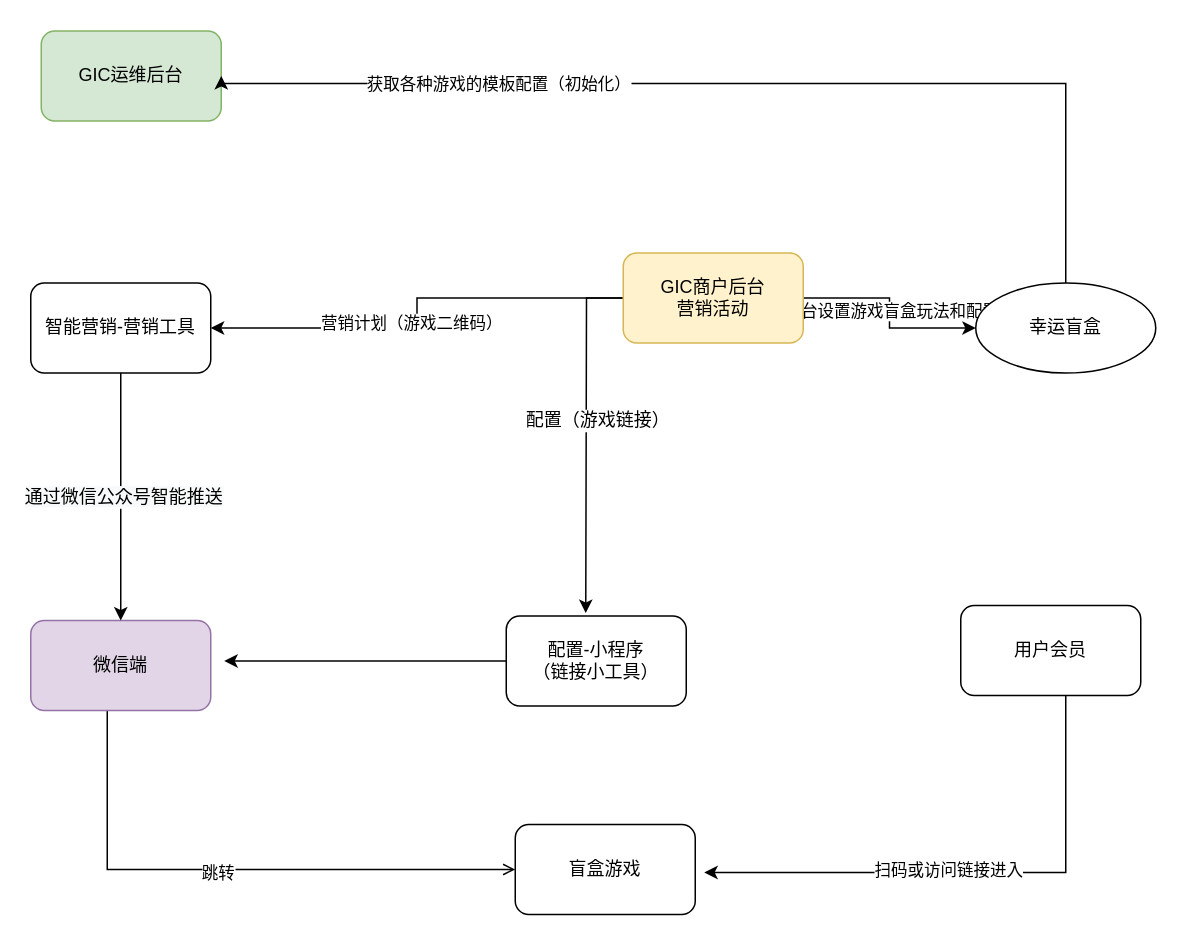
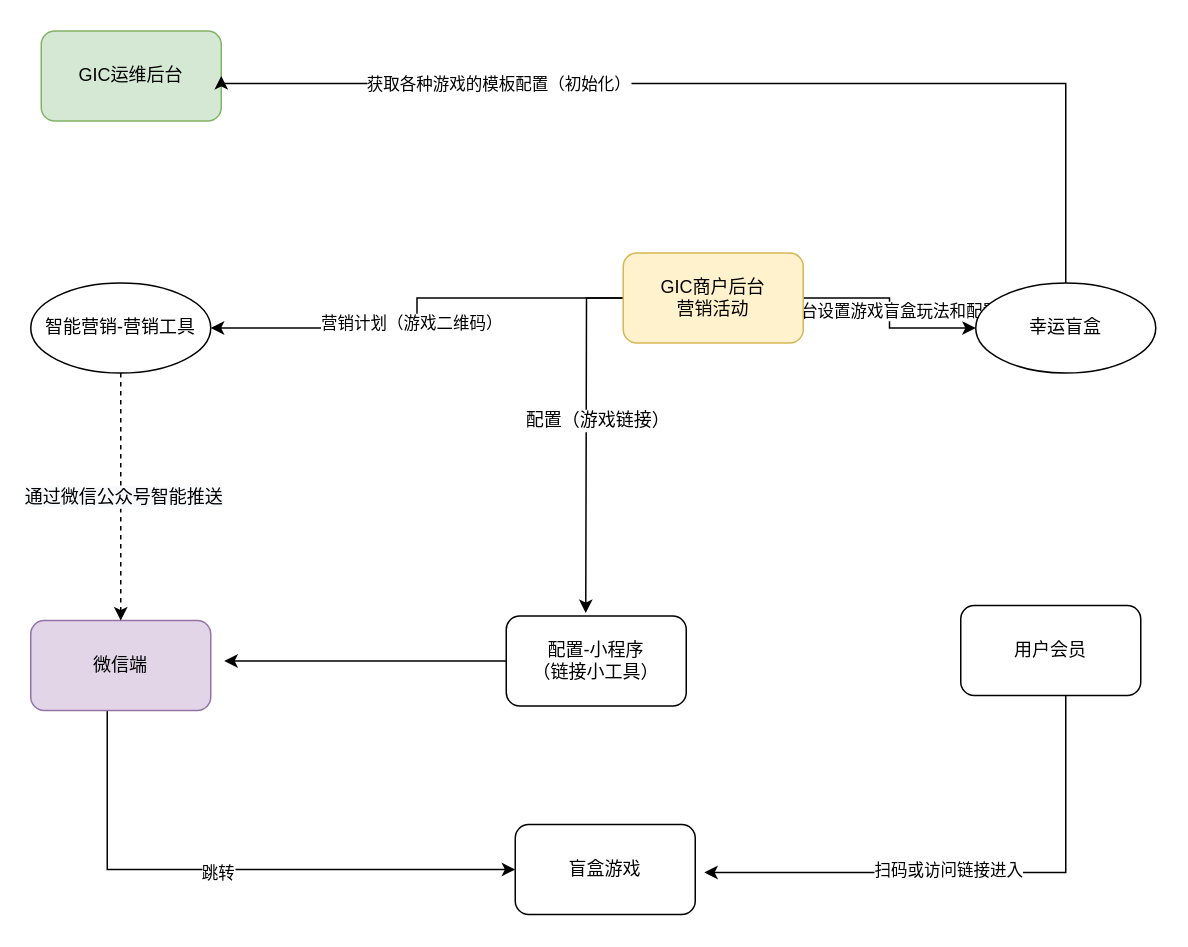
node "智能营销-营销工具": shape rounded rectangle -> ellipse
edge "智能营销-营销工具" -> "微信端": style solid -> dashed
edge "微信端" -> "盲盒游戏": arrowhead open -> classic
